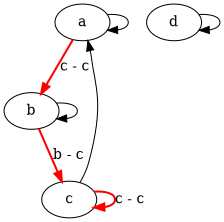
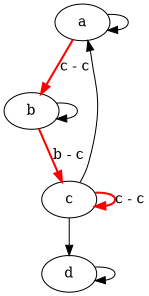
edge "c" -> "d": added
